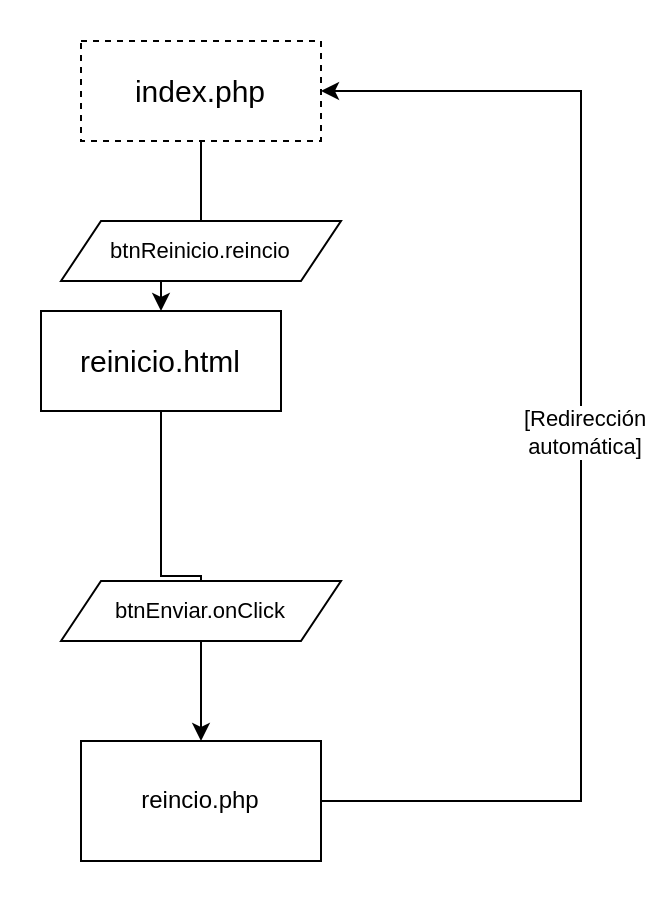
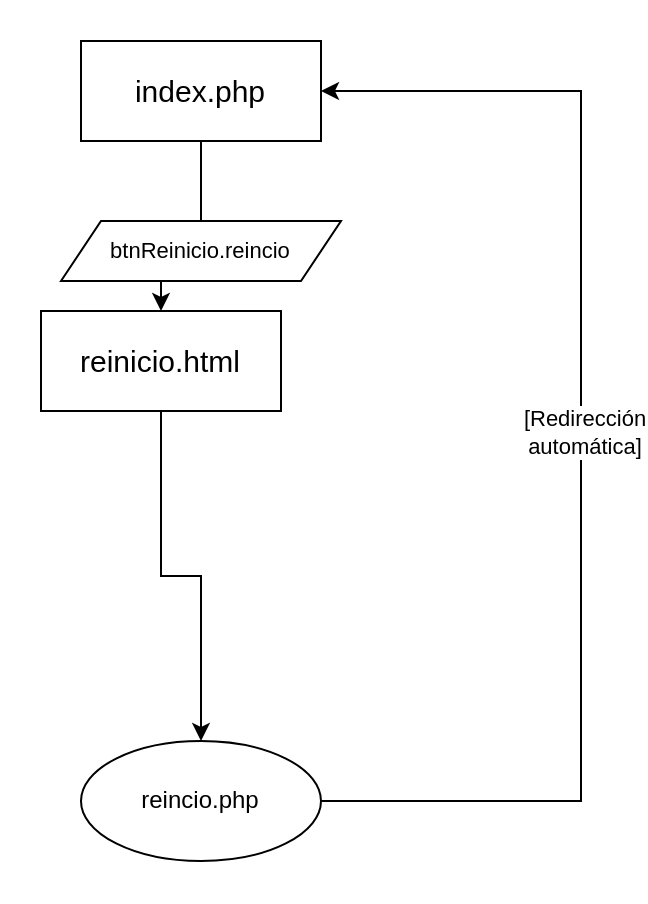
node "index.php": style dashed -> solid
node "btnEnviar.onClick": removed
node "reincio.php": shape rectangle -> ellipse
